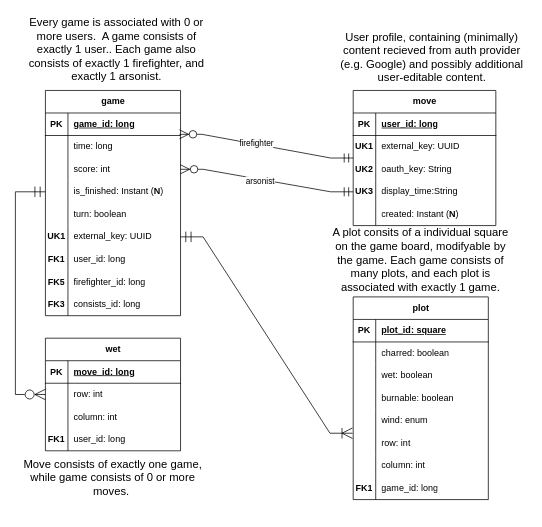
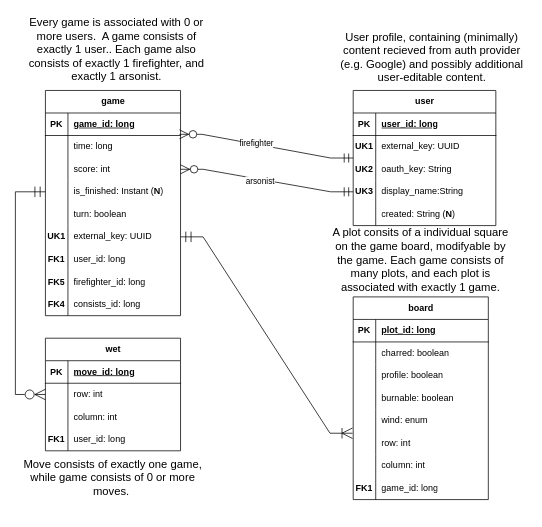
node "move": label "move" -> "user"
node "display_time:String": label "display_time:String" -> "display_name:String"
node "created: Instant (N)": label "created: Instant (N)" -> "created: String (N)"
node "FK3": label "FK3" -> "FK4"
node "plot": label "plot" -> "board"
node "plot_id: square": label "plot_id: square" -> "plot_id: long"
node "wet: boolean": label "wet: boolean" -> "profile: boolean"
